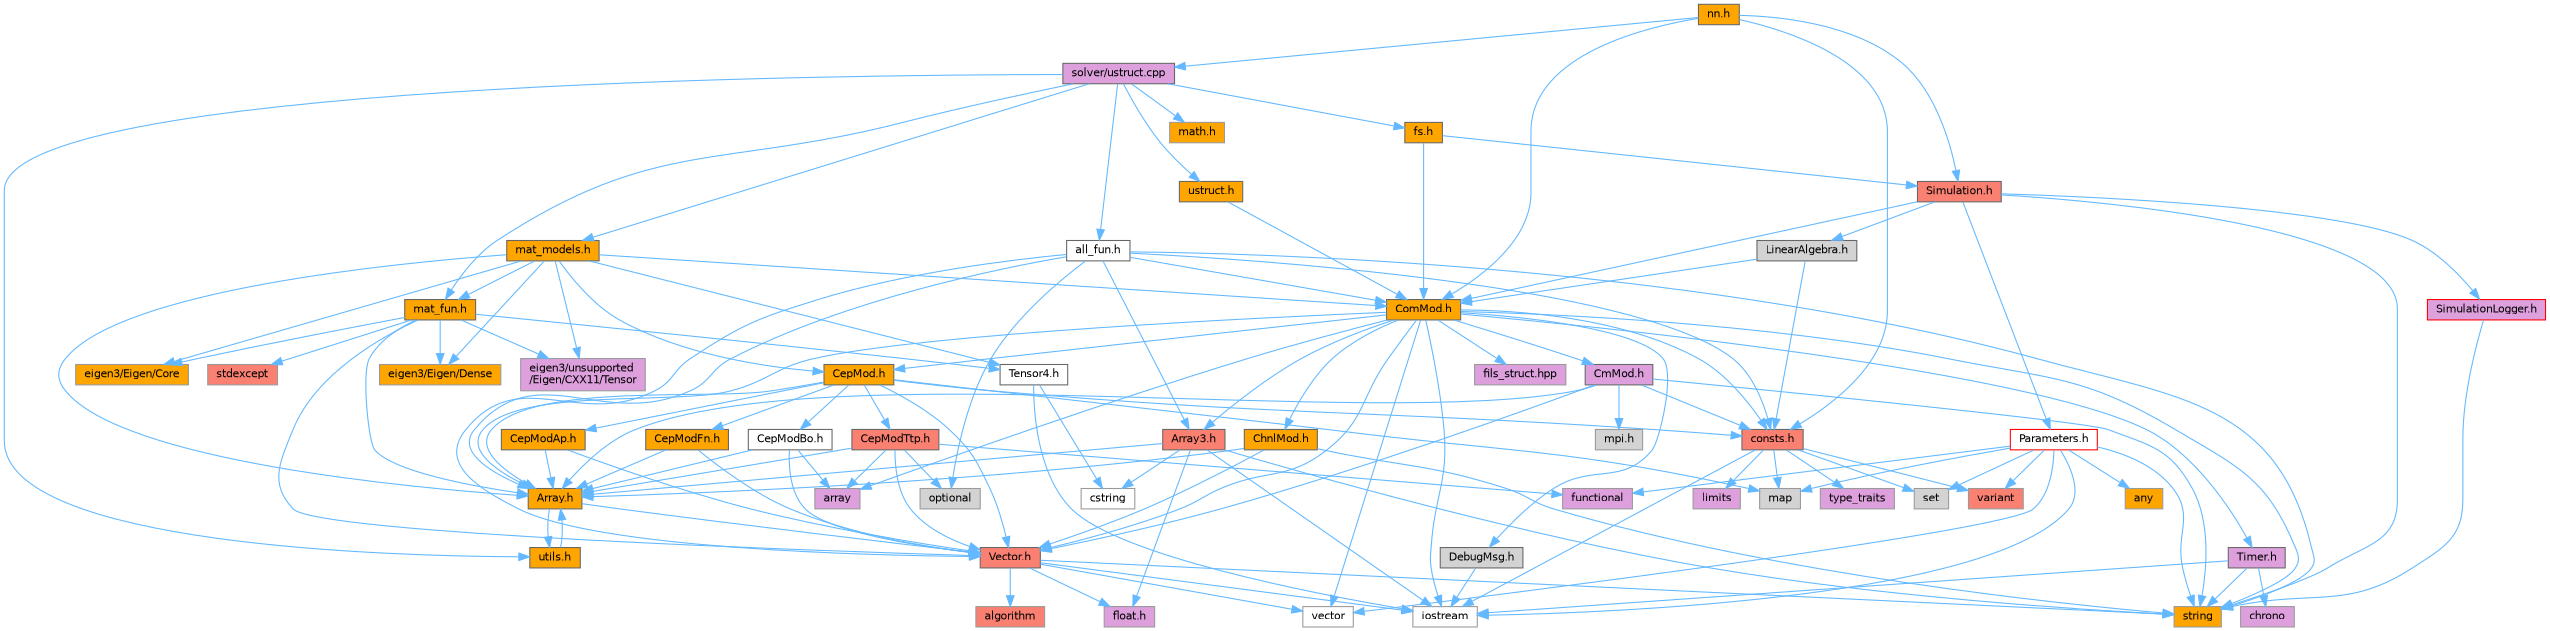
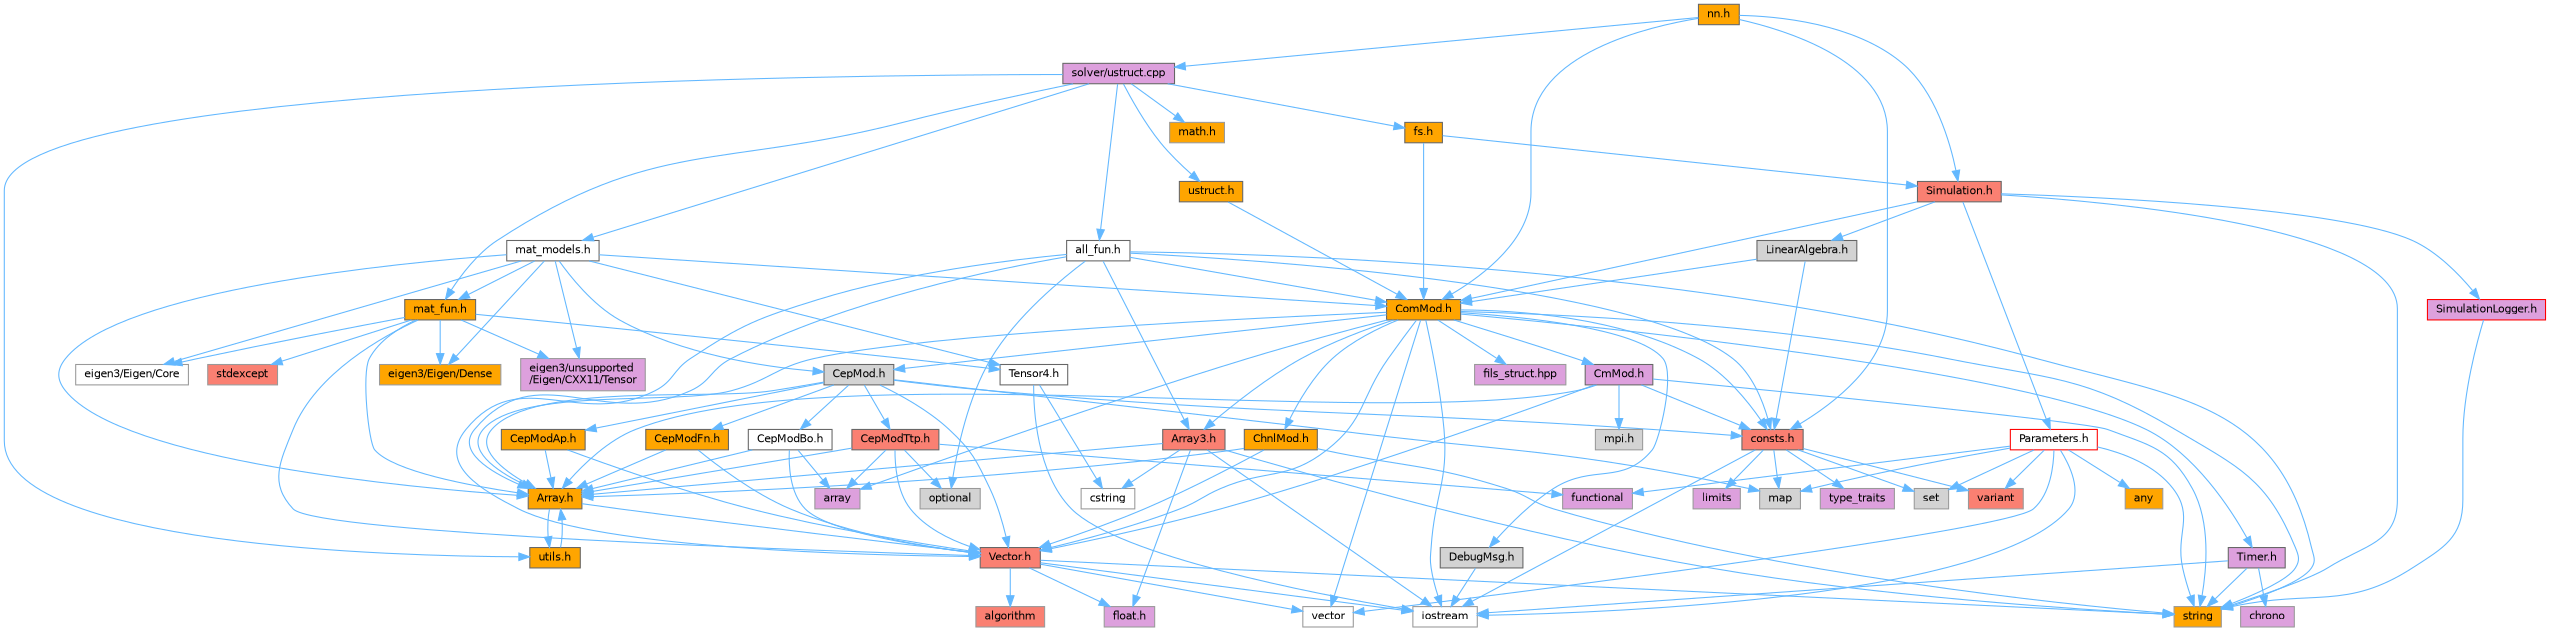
node "mat_models.h": fillcolor orange -> white
node "eigen3/Eigen/Core": fillcolor orange -> white
node "CepMod.h": fillcolor orange -> lightgrey
